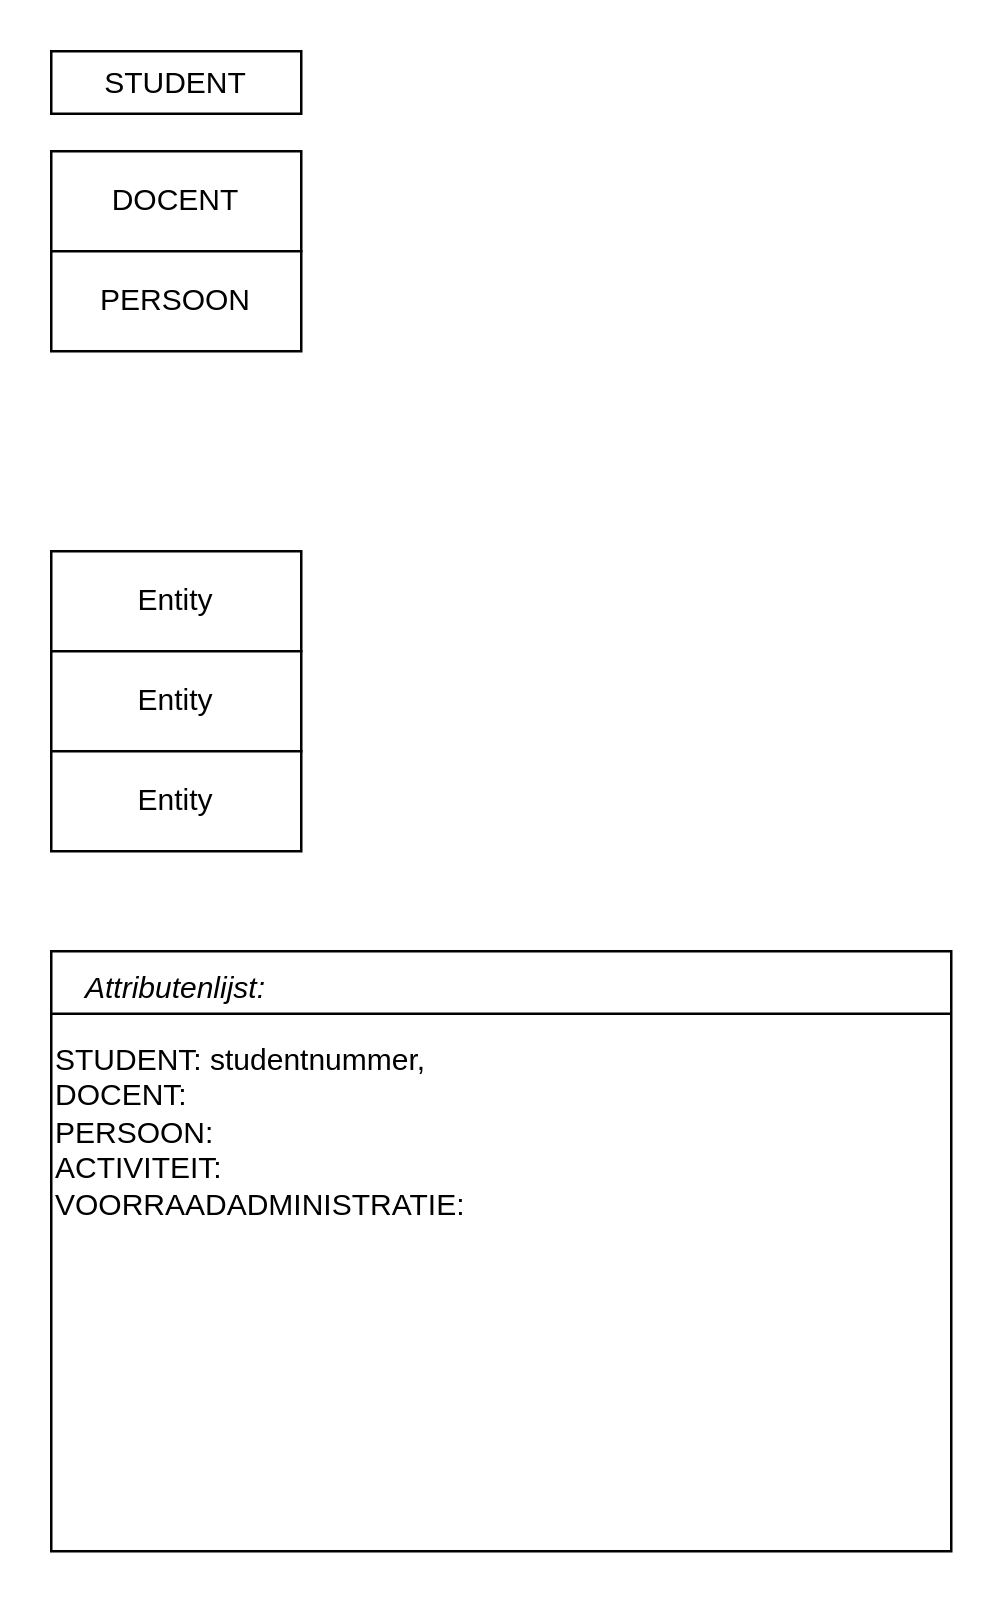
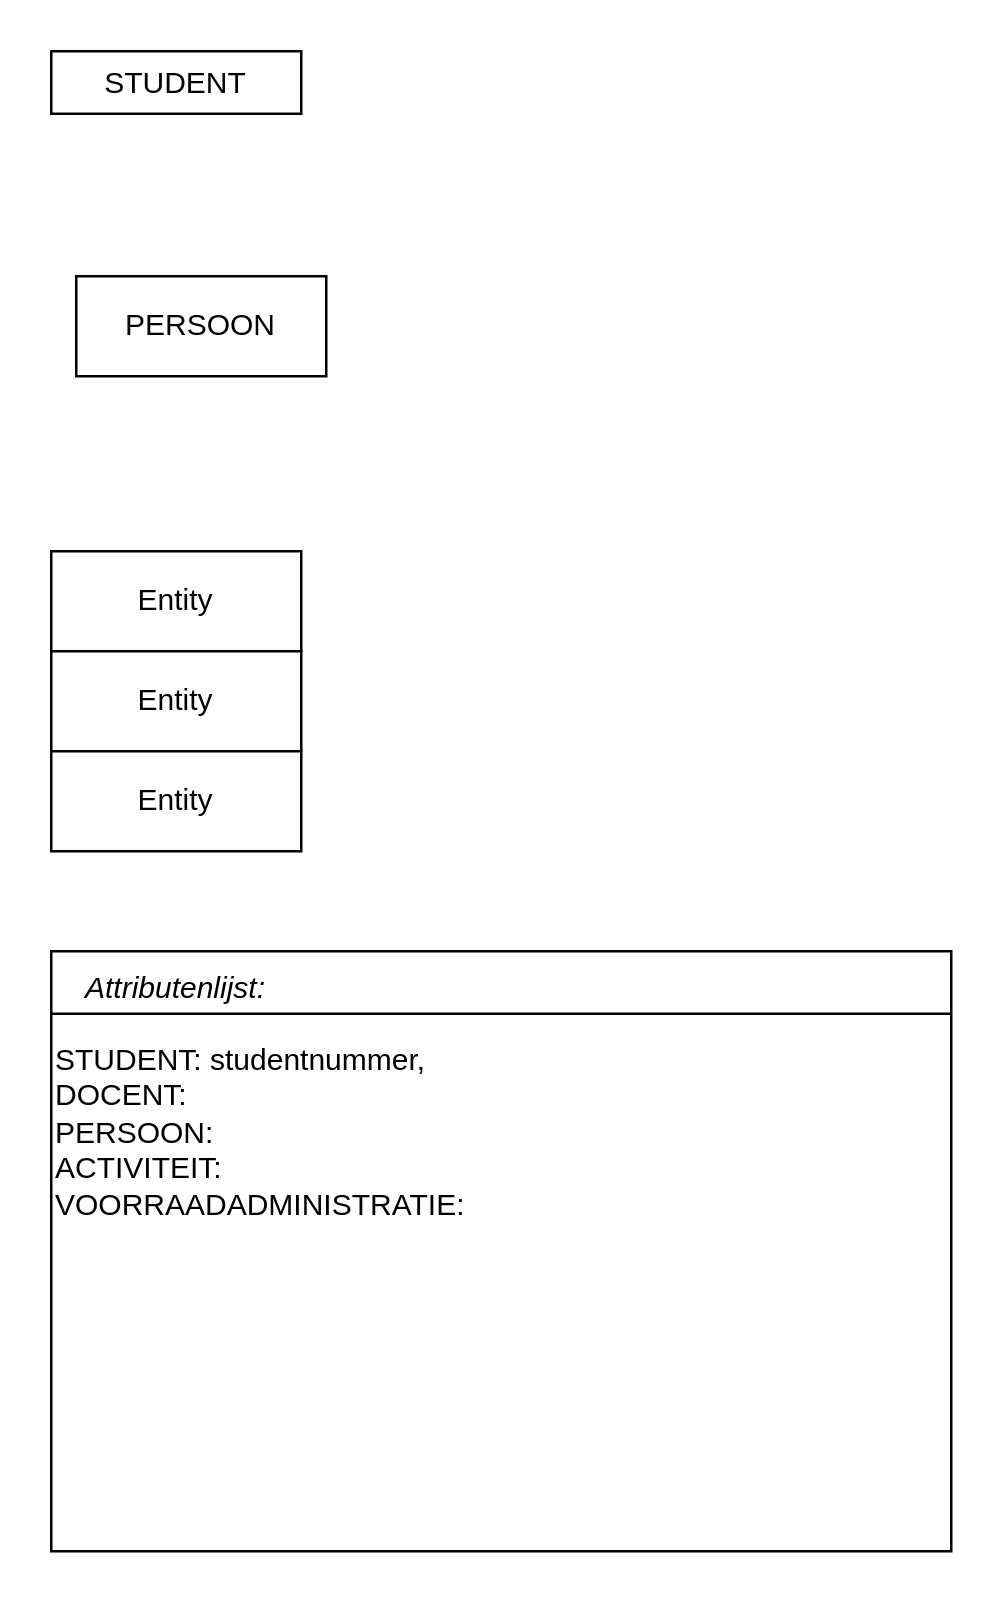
node "DOCENT": removed
node "PERSOON": moved (176, 301) -> (201, 326)
